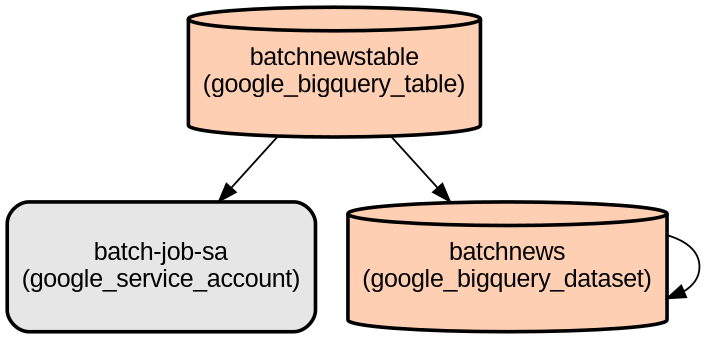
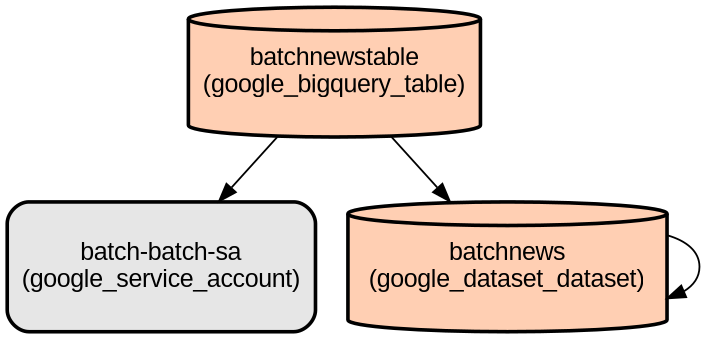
node "batch-job-sa (google_service_account)": label "batch-job-sa (google_service_account)" -> "batch-batch-sa (google_service_account)"
node "batchnews (google_bigquery_dataset)": label "batchnews (google_bigquery_dataset)" -> "batchnews (google_dataset_dataset)"
